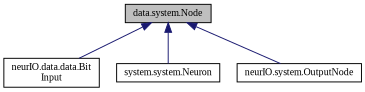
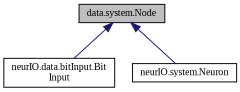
node "neurIO.data.data.Bit Input": label "neurIO.data.data.Bit Input" -> "neurIO.data.bitInput.Bit Input"
node "system.system.Neuron": label "system.system.Neuron" -> "neurIO.system.Neuron"
node "neurIO.system.OutputNode": removed
